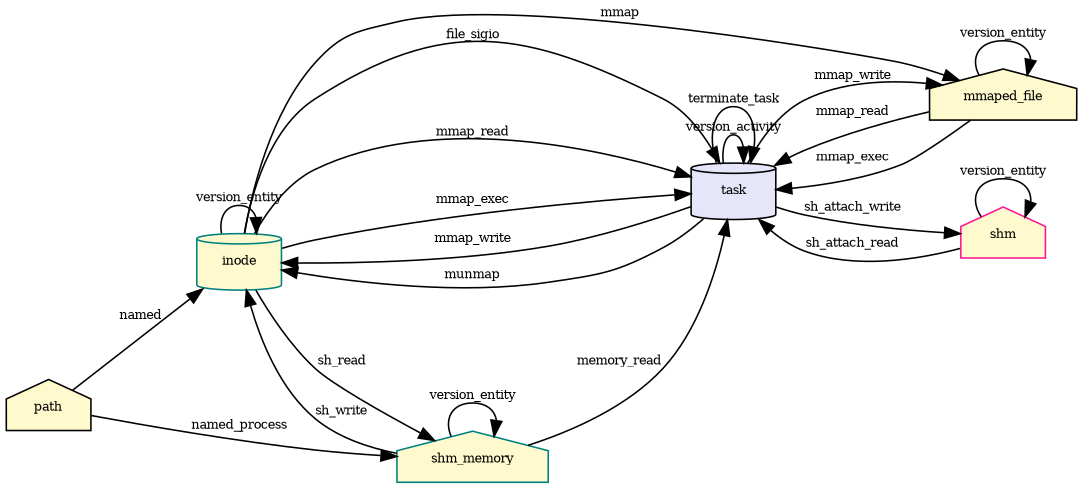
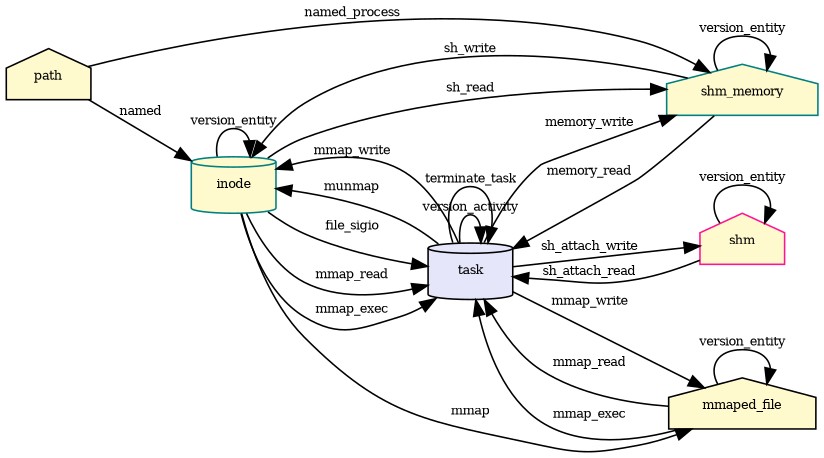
edge "task" -> "shm_memory": added, label "memory_write"
